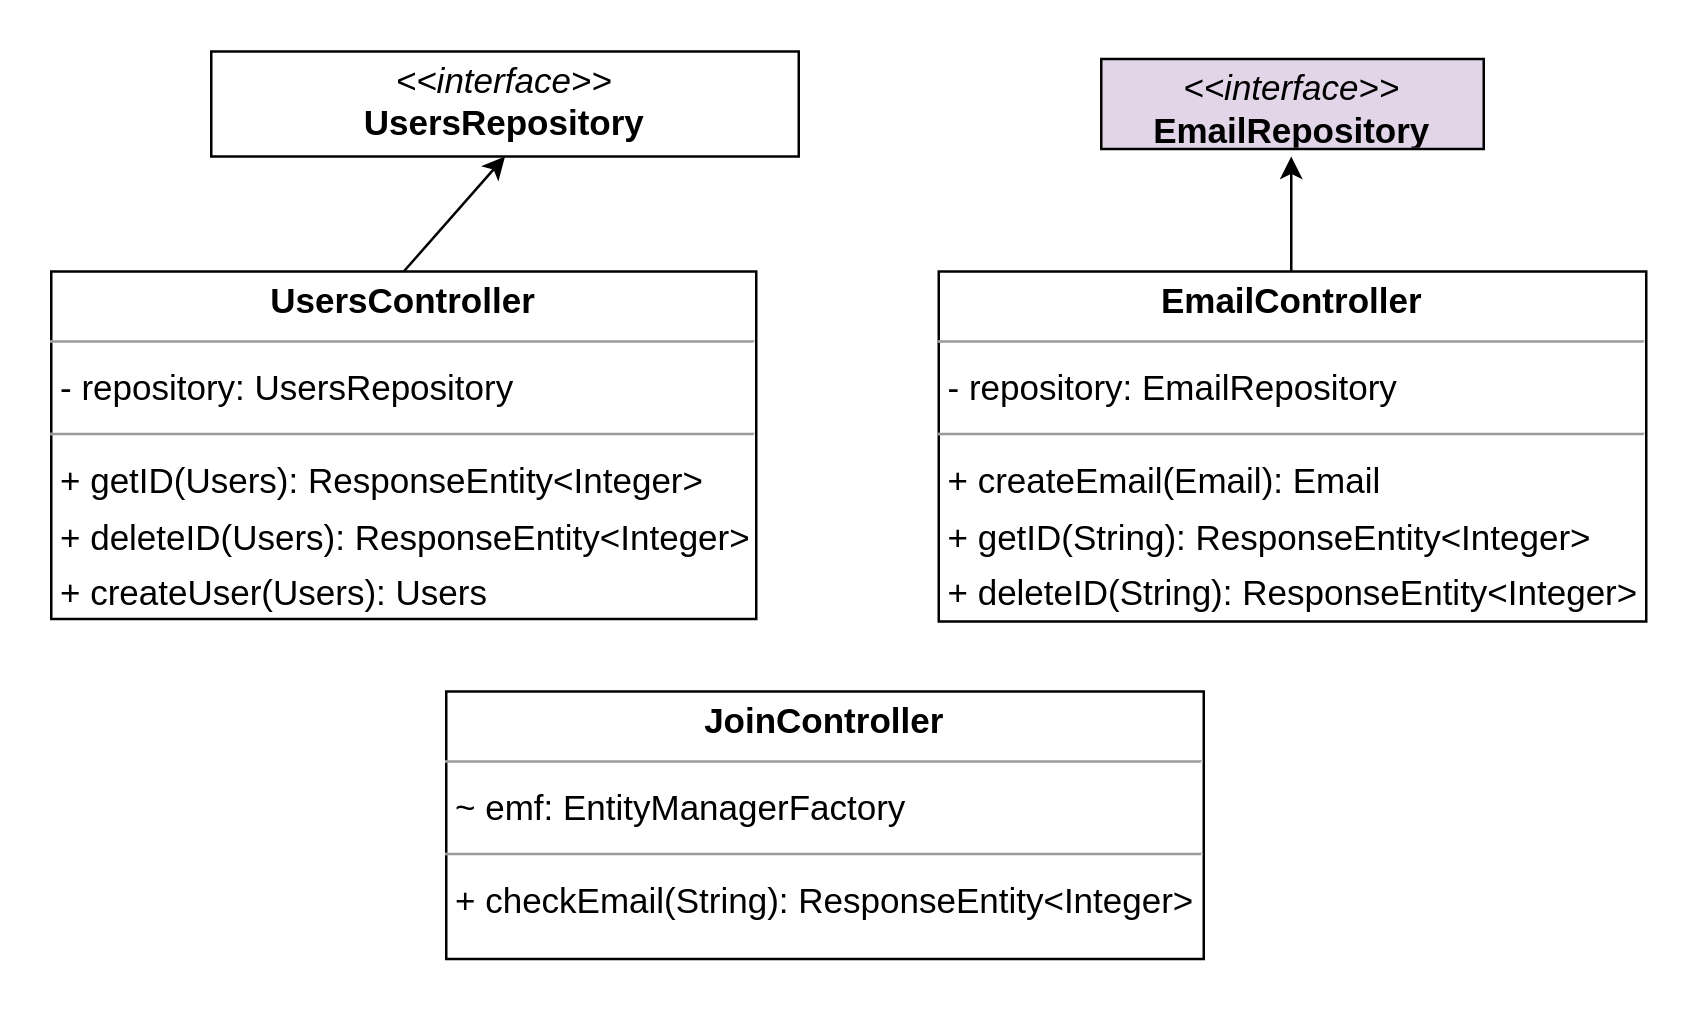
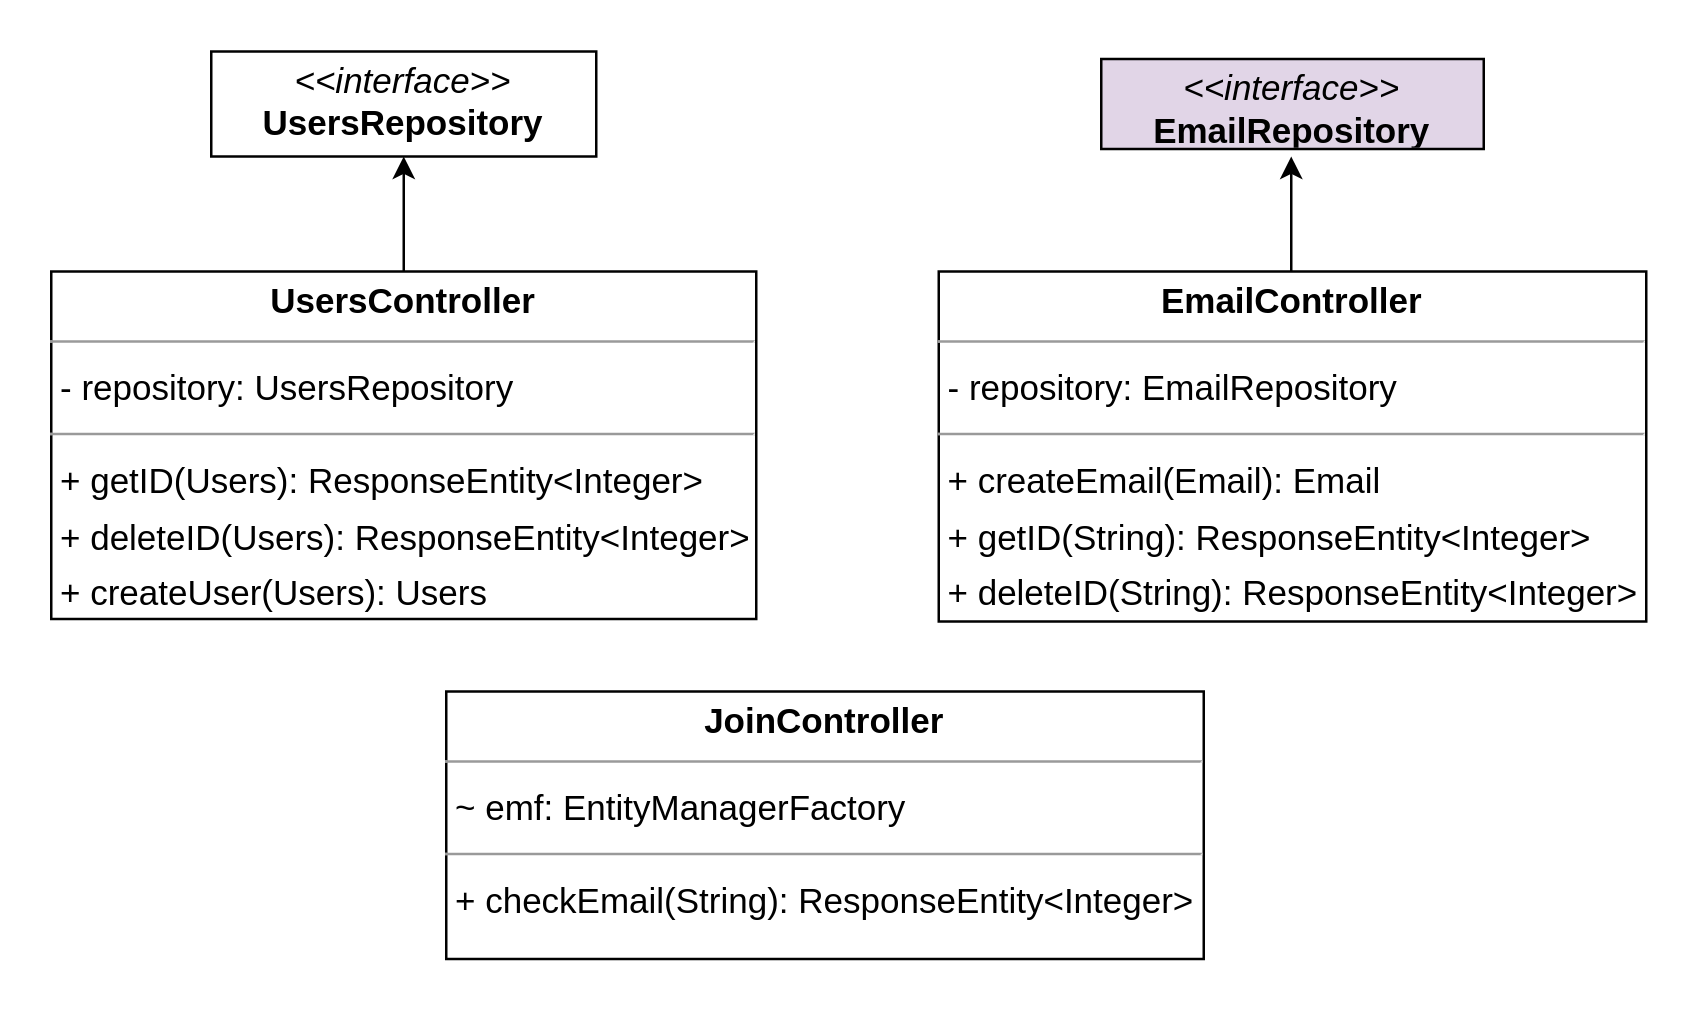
node "<<interface>> UsersRepository": size 588x105 -> 385x105
